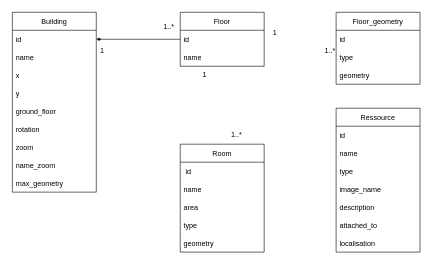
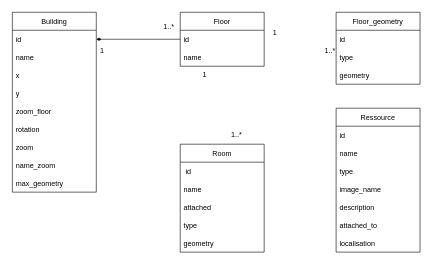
node "ground_floor": label "ground_floor" -> "zoom_floor"
node "area": label "area" -> "attached"
